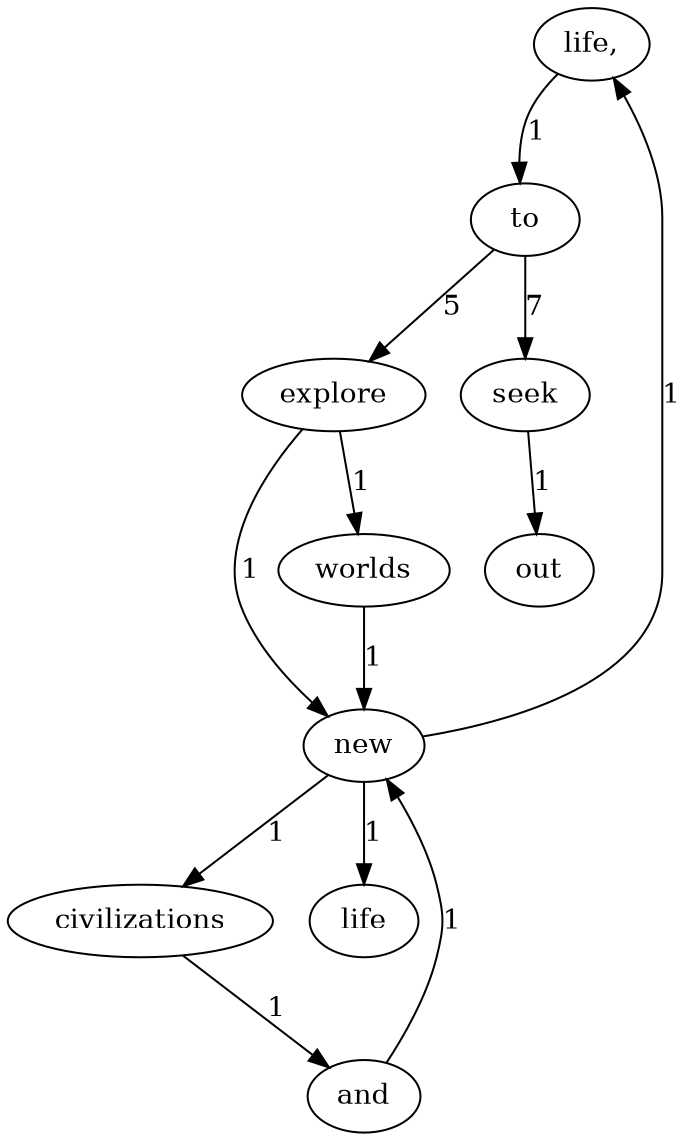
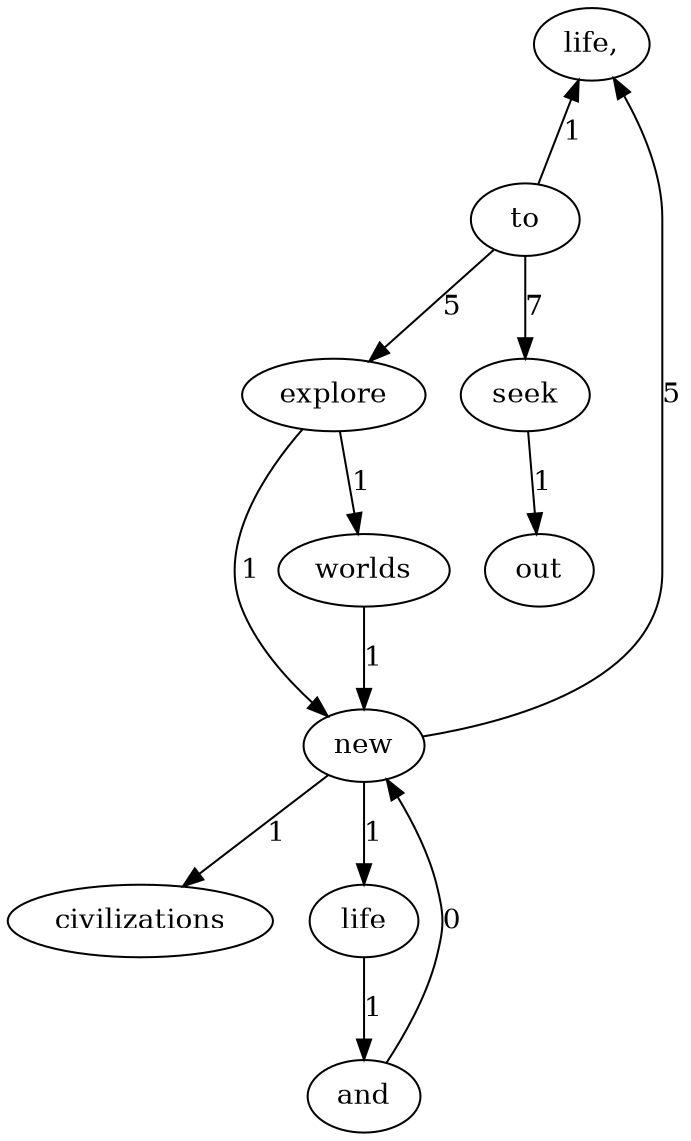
edge "life," -> "to": reversed
edge "new" -> "life,": label "1" -> "5"
edge "and" -> "new": label "1" -> "0"
edge "civilizations" -> "and": now "life" -> "and"
